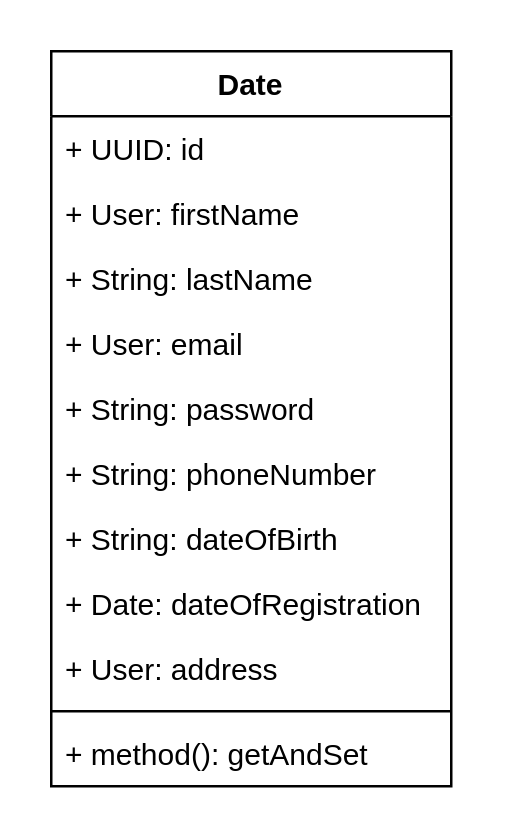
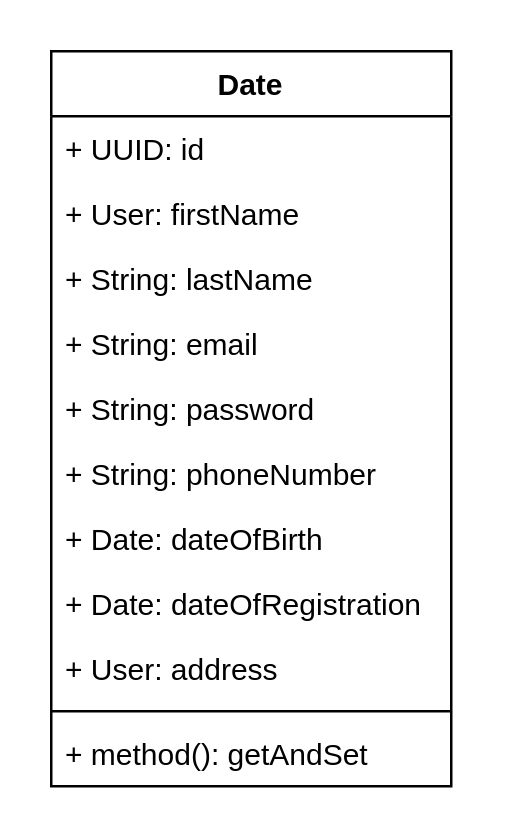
node "+ User: email": label "+ User: email" -> "+ String: email"
node "+ String: dateOfBirth": label "+ String: dateOfBirth" -> "+ Date: dateOfBirth"
